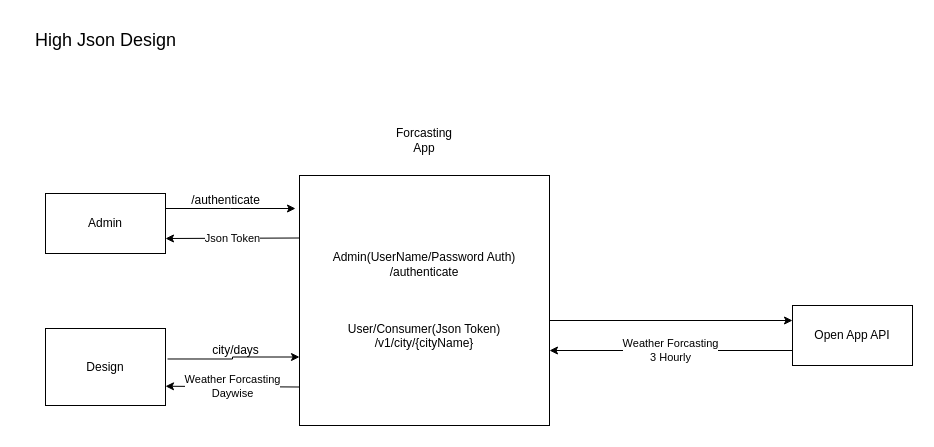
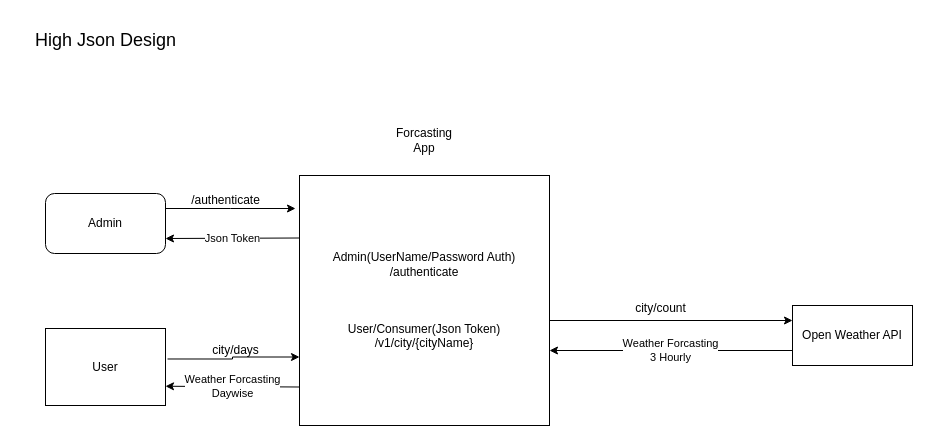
node "Admin": shape rectangle -> rounded rectangle
node "city/count": added
node "Open App API": label "Open App API" -> "Open Weather API"
node "Design": label "Design" -> "User"
